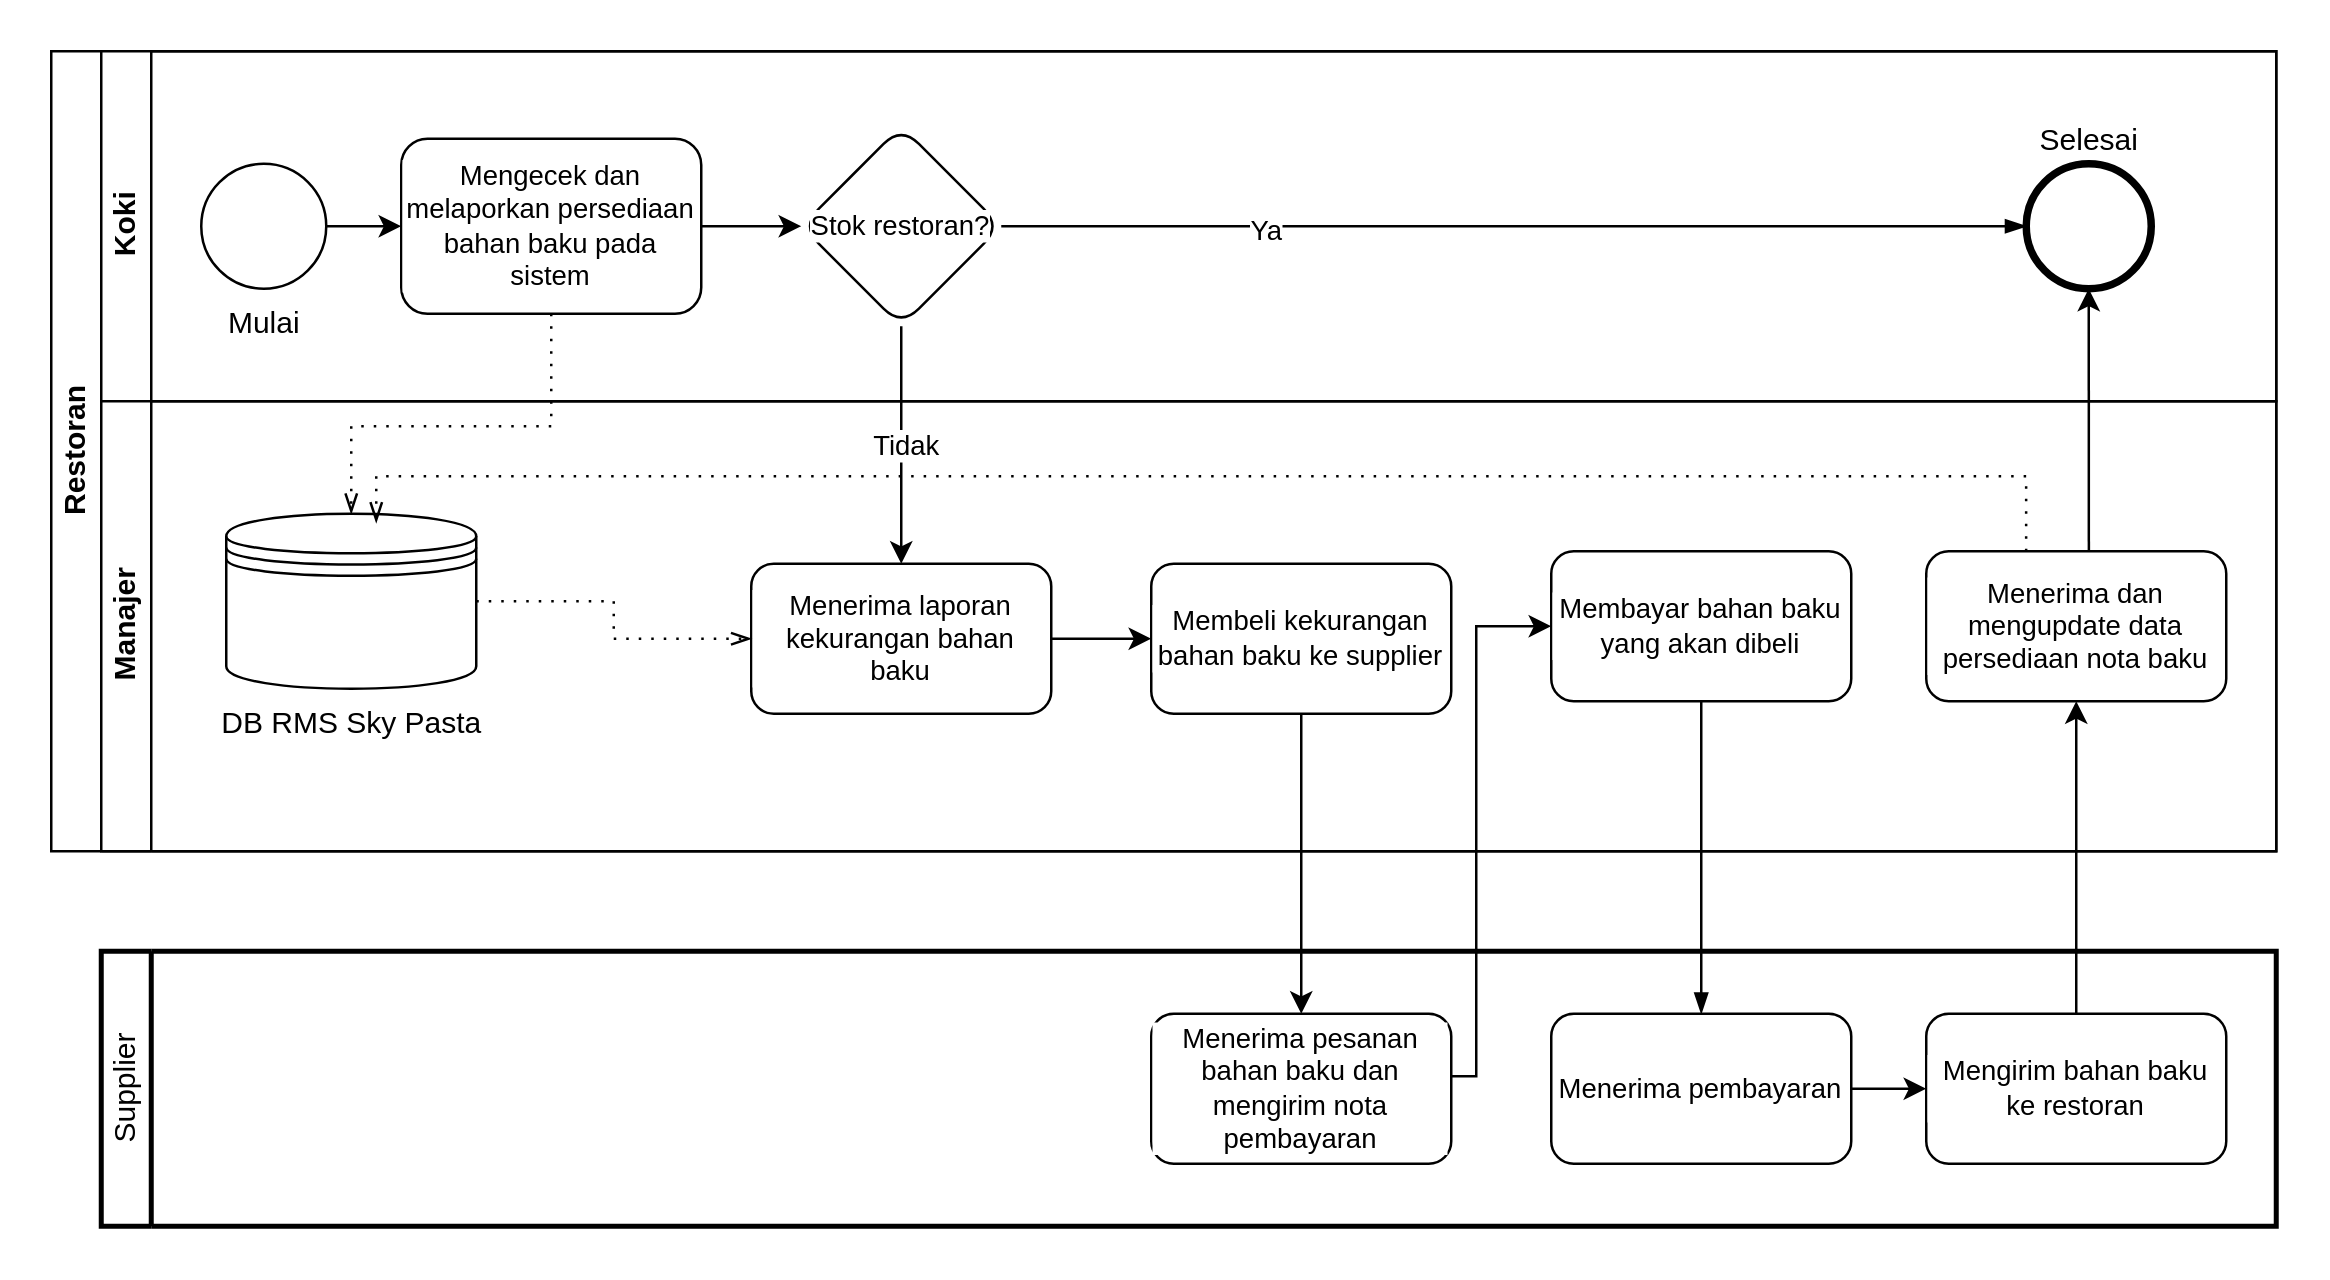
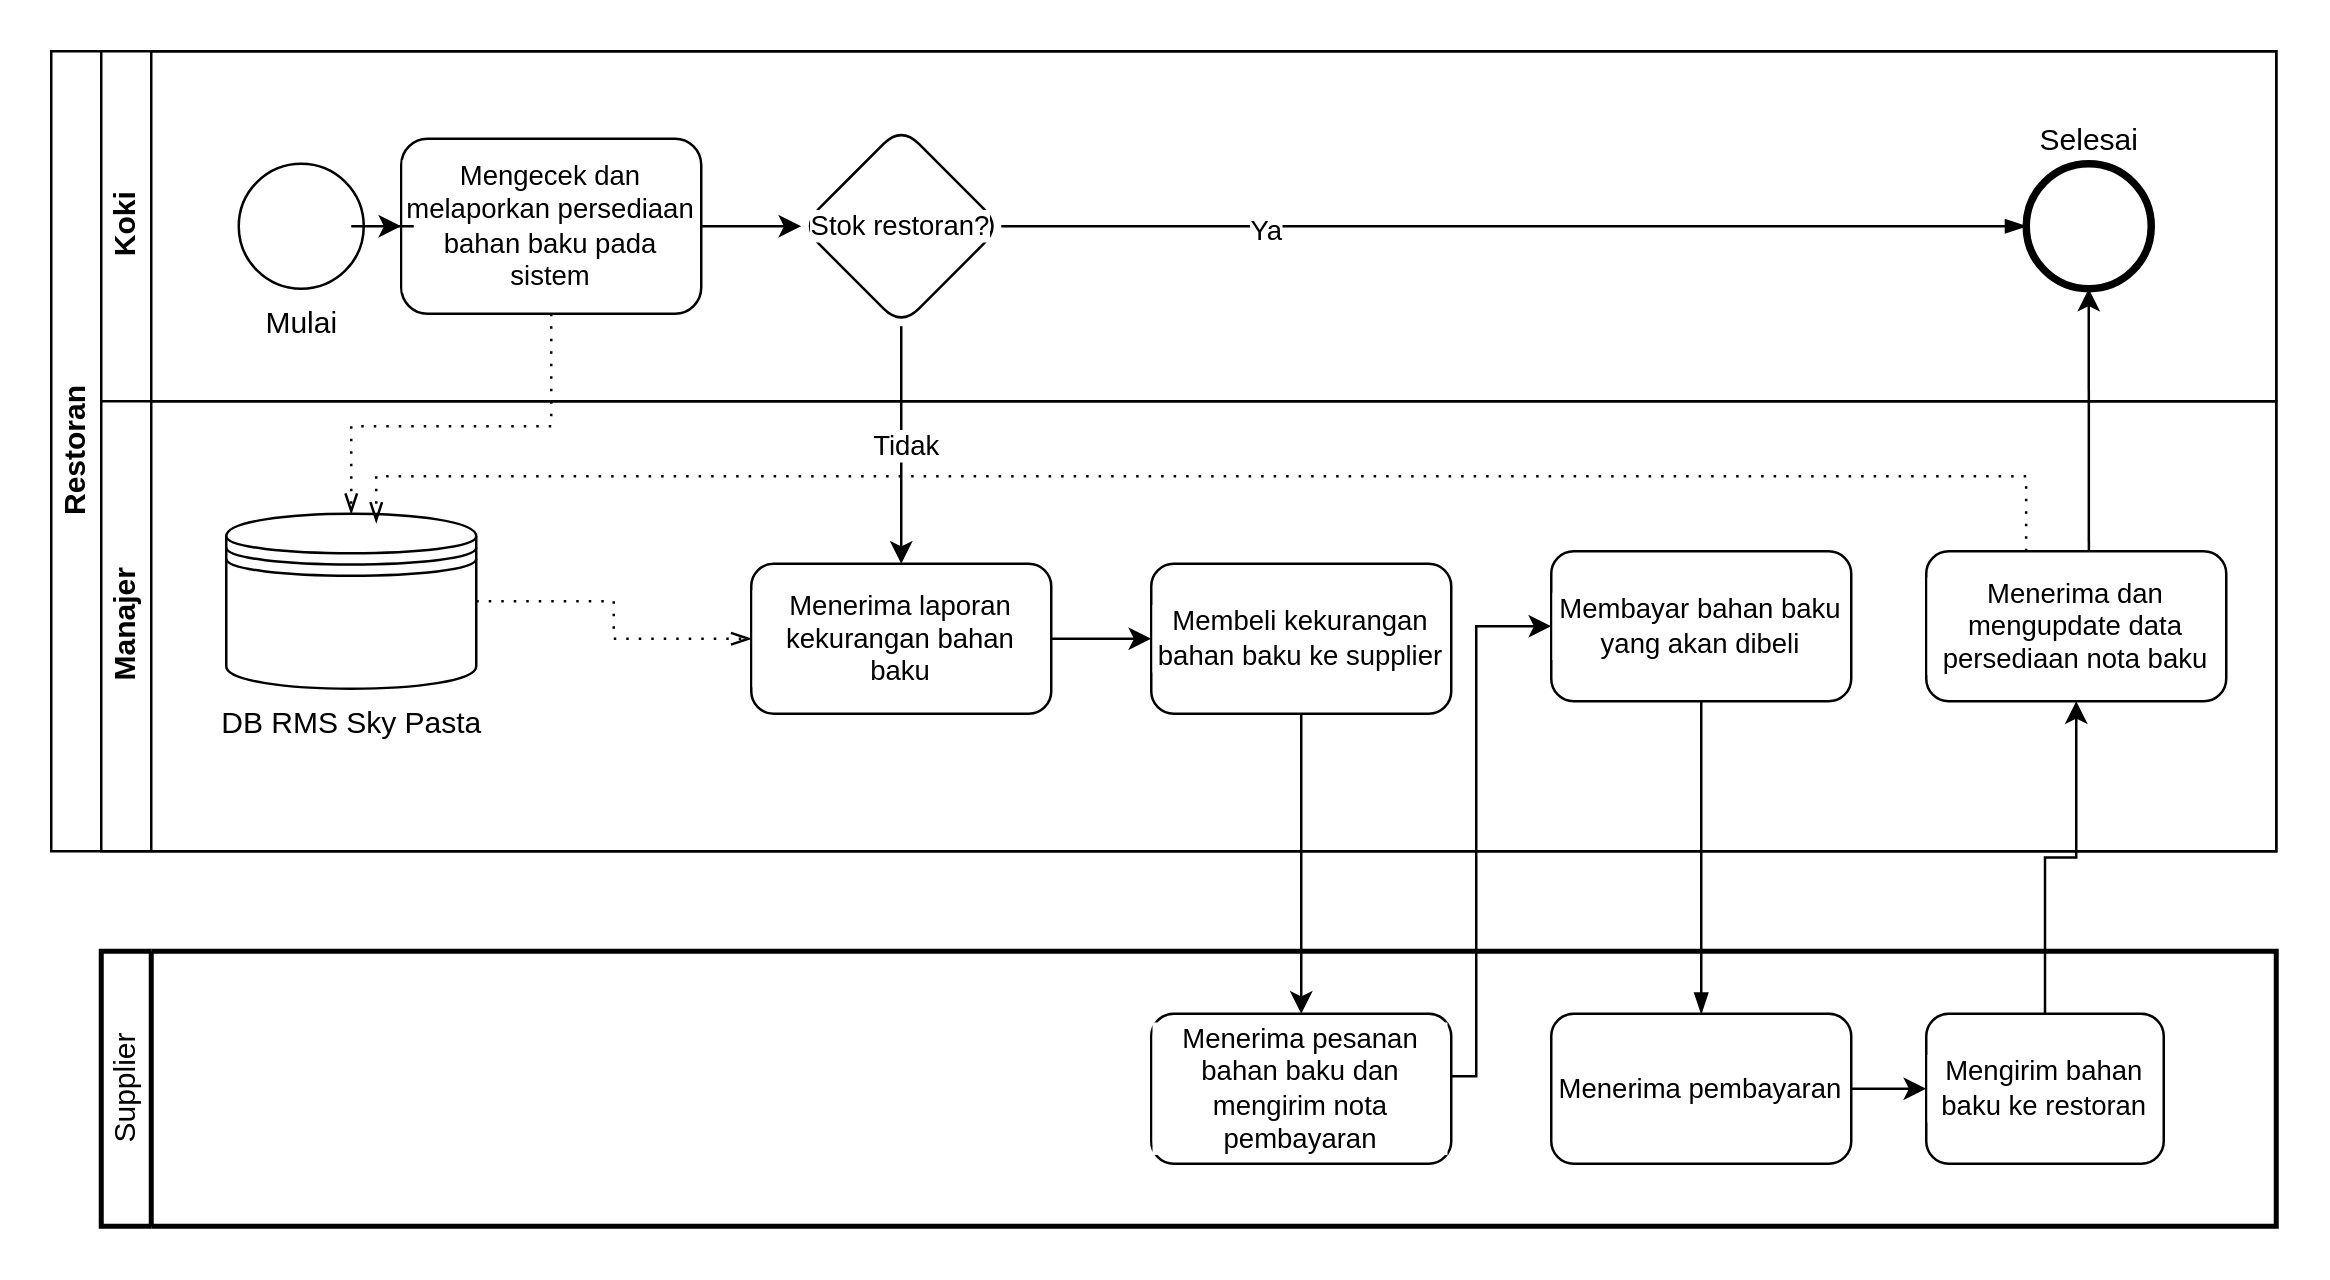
node "Mulai": moved (264, 226) -> (301, 226)
node "Mengirim bahan baku ke restoran": size 300x150 -> 238x150
